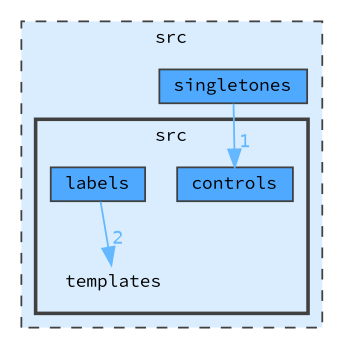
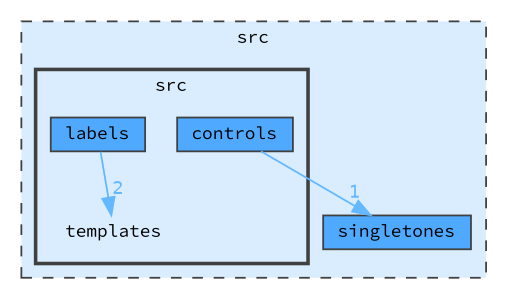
edge "singletones" -> "controls": reversed
